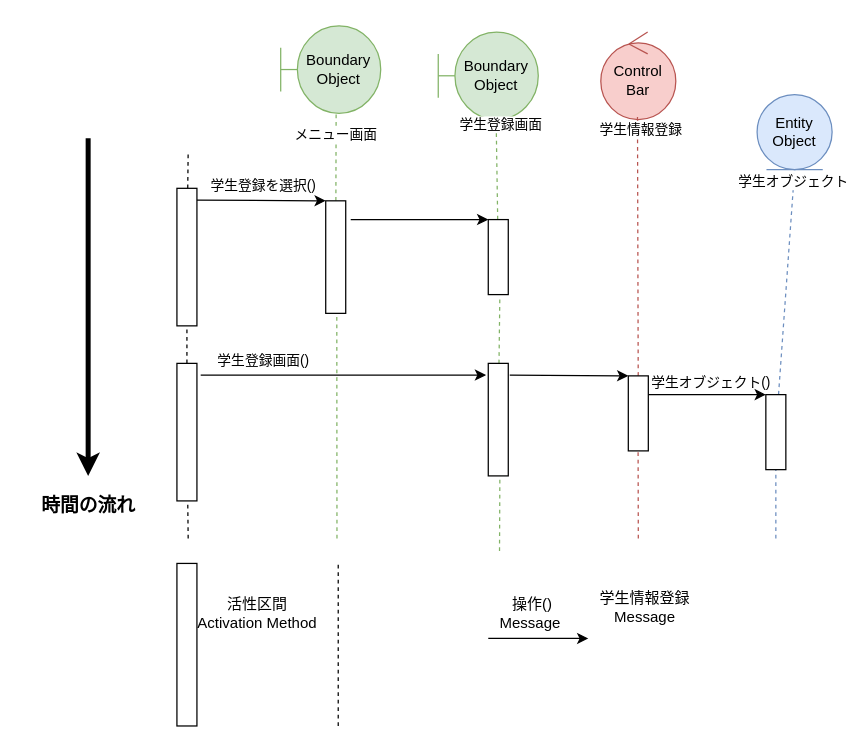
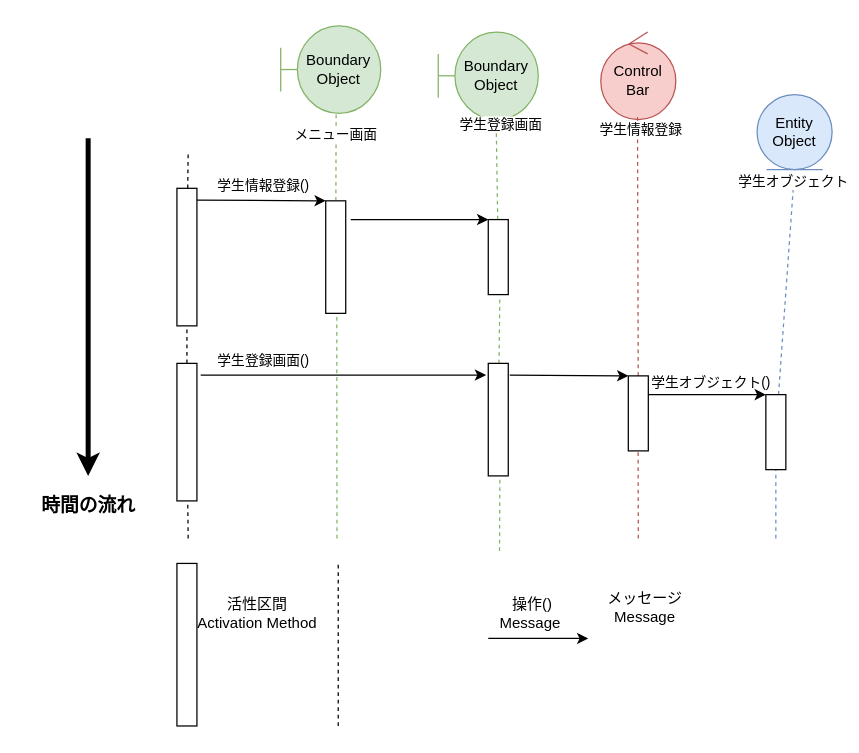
node "学生登録を選択()": label "学生登録を選択()" -> "学生情報登録()"
node "学生情報登録 Message": label "学生情報登録 Message" -> "メッセージ Message"
